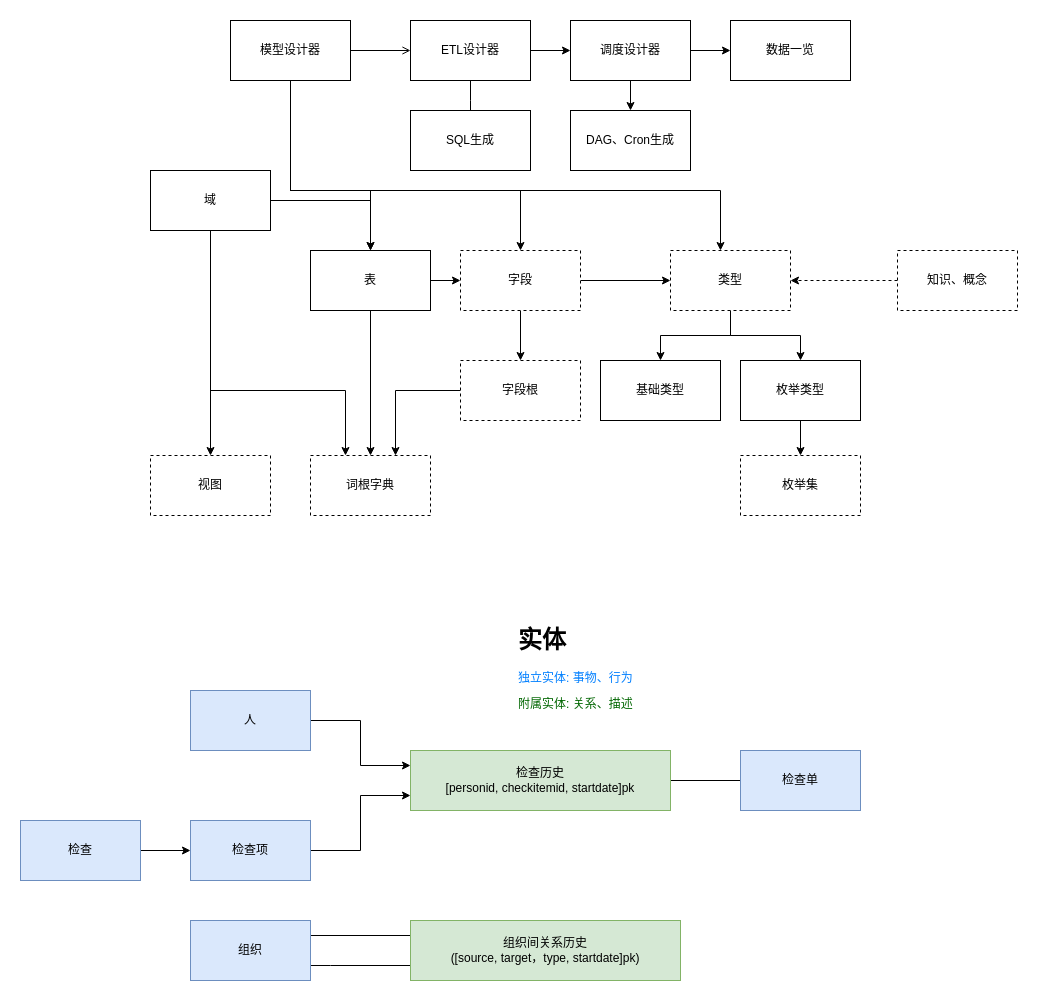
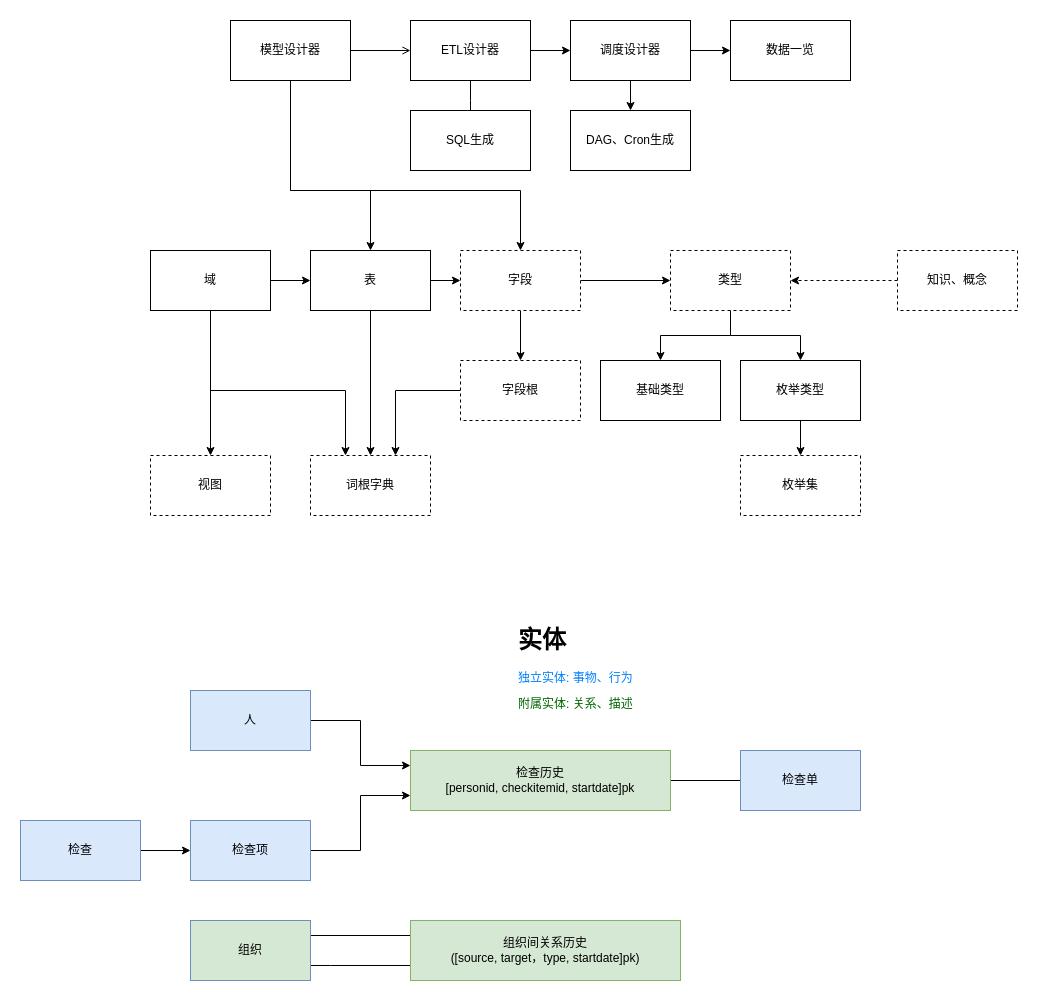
edge "模型设计器" -> "类型": removed
node "域": moved (211, 201) -> (211, 281)
node "组织": fillcolor #dae8fc -> #d5e8d4
